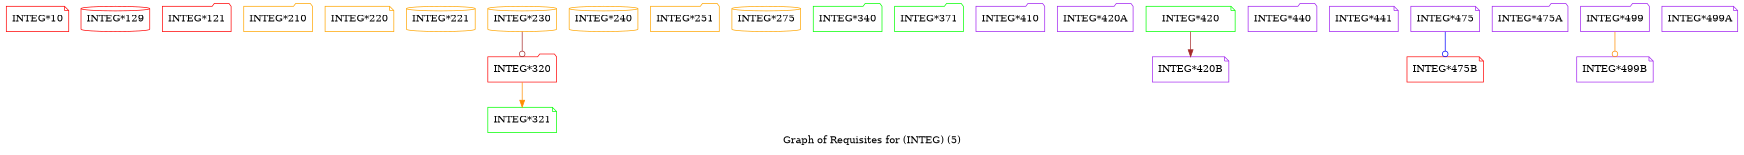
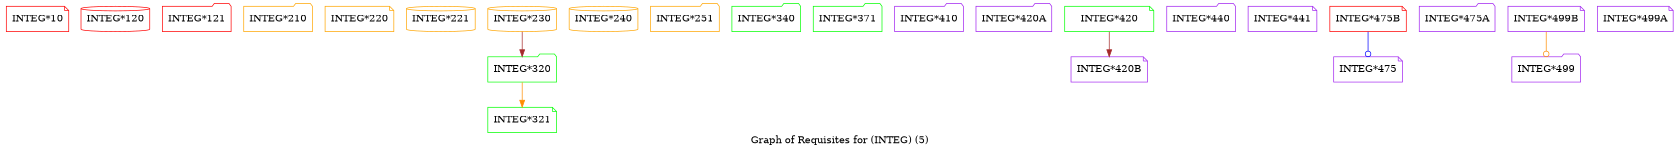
node "INTEG*129": label "INTEG*129" -> "INTEG*120"
node "INTEG*275": removed
edge "INTEG*230" -> "INTEG*320": arrowhead odot -> normal
edge "INTEG*475" -> "INTEG*475B": reversed
edge "INTEG*499" -> "INTEG*499B": reversed
node "INTEG*320": color red -> green
